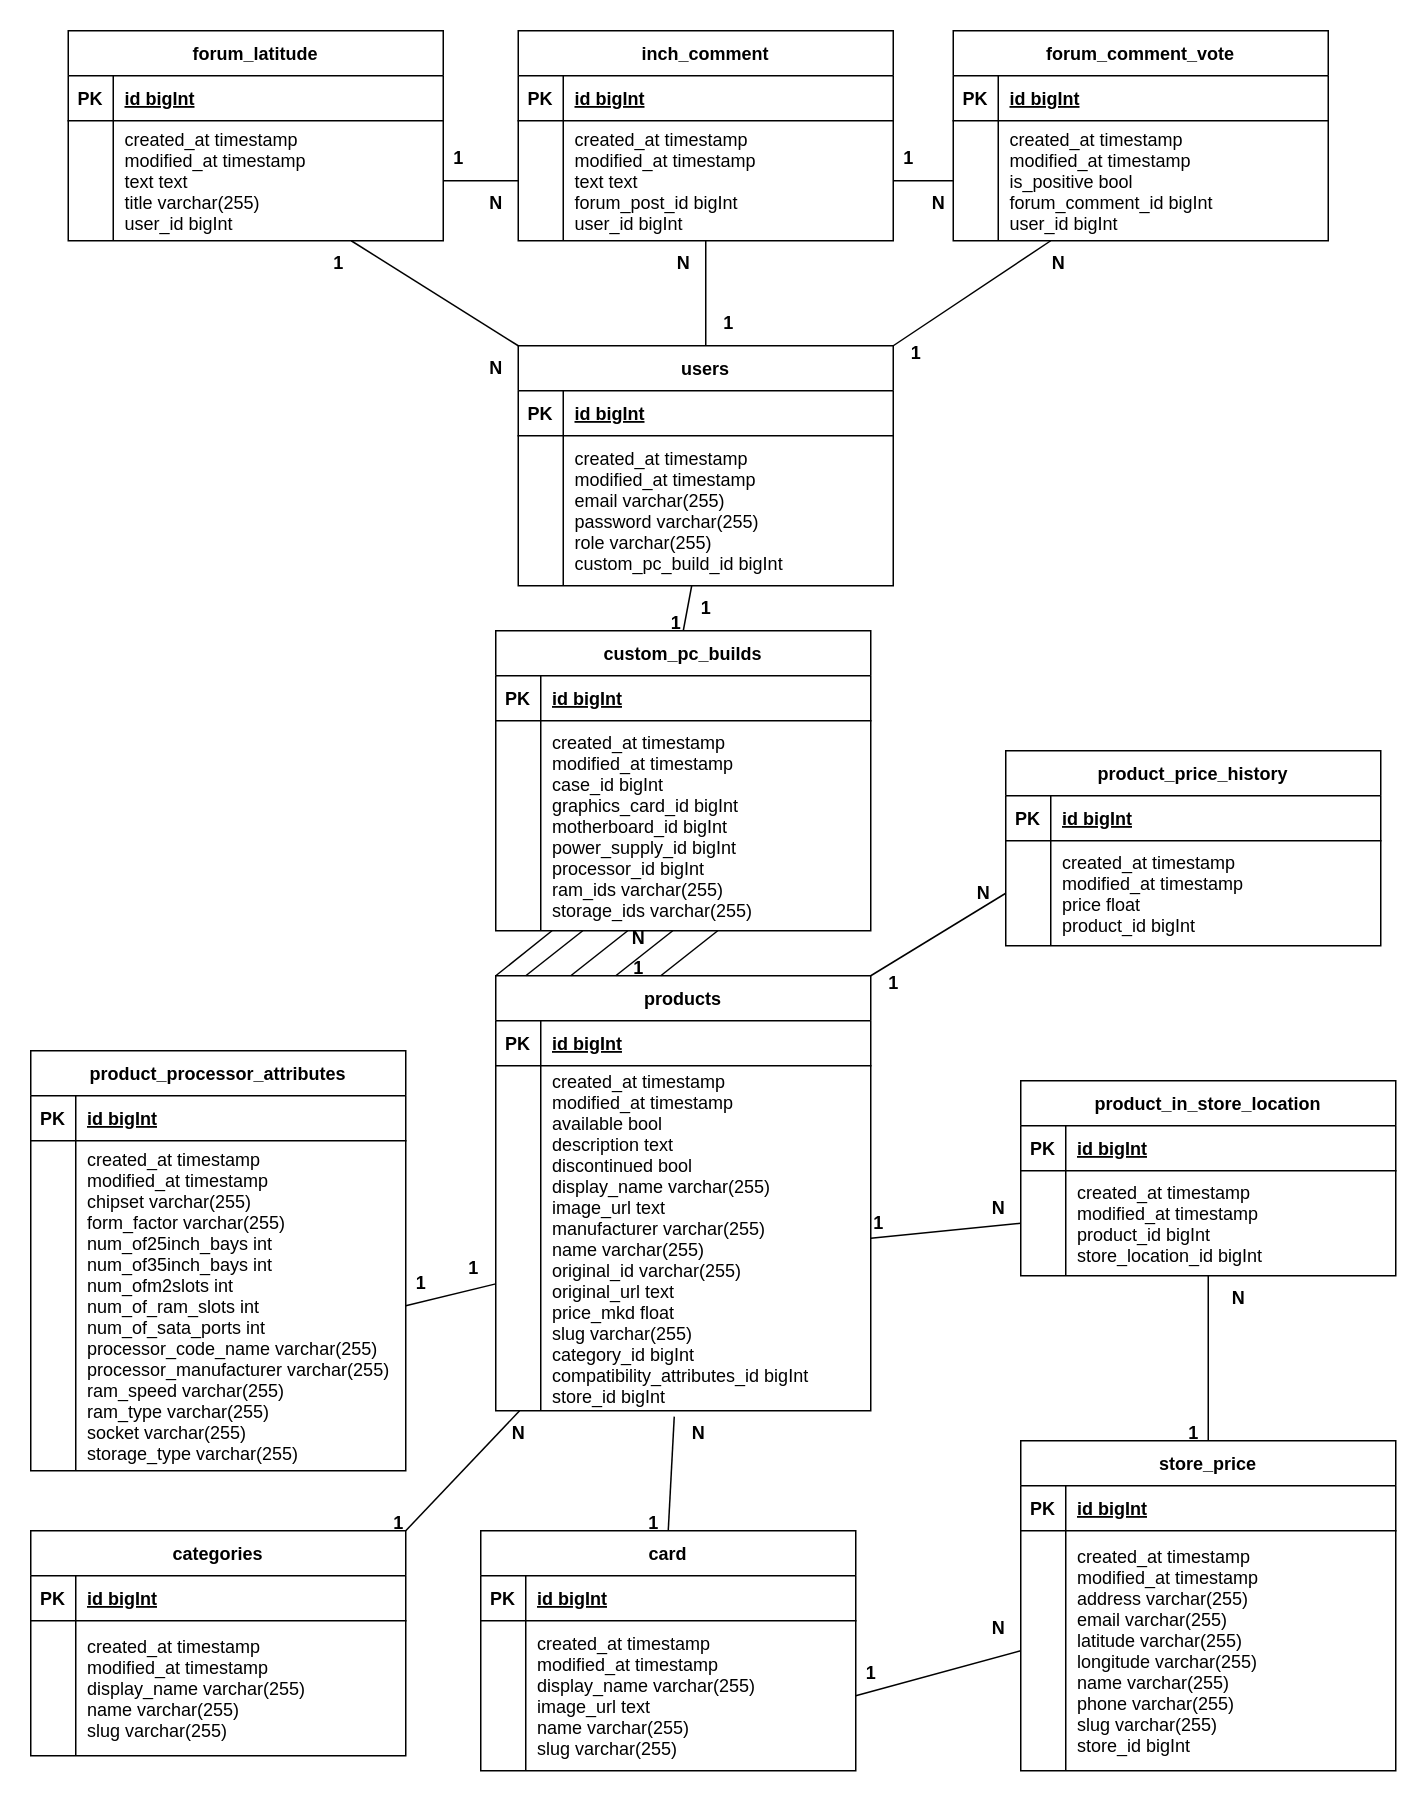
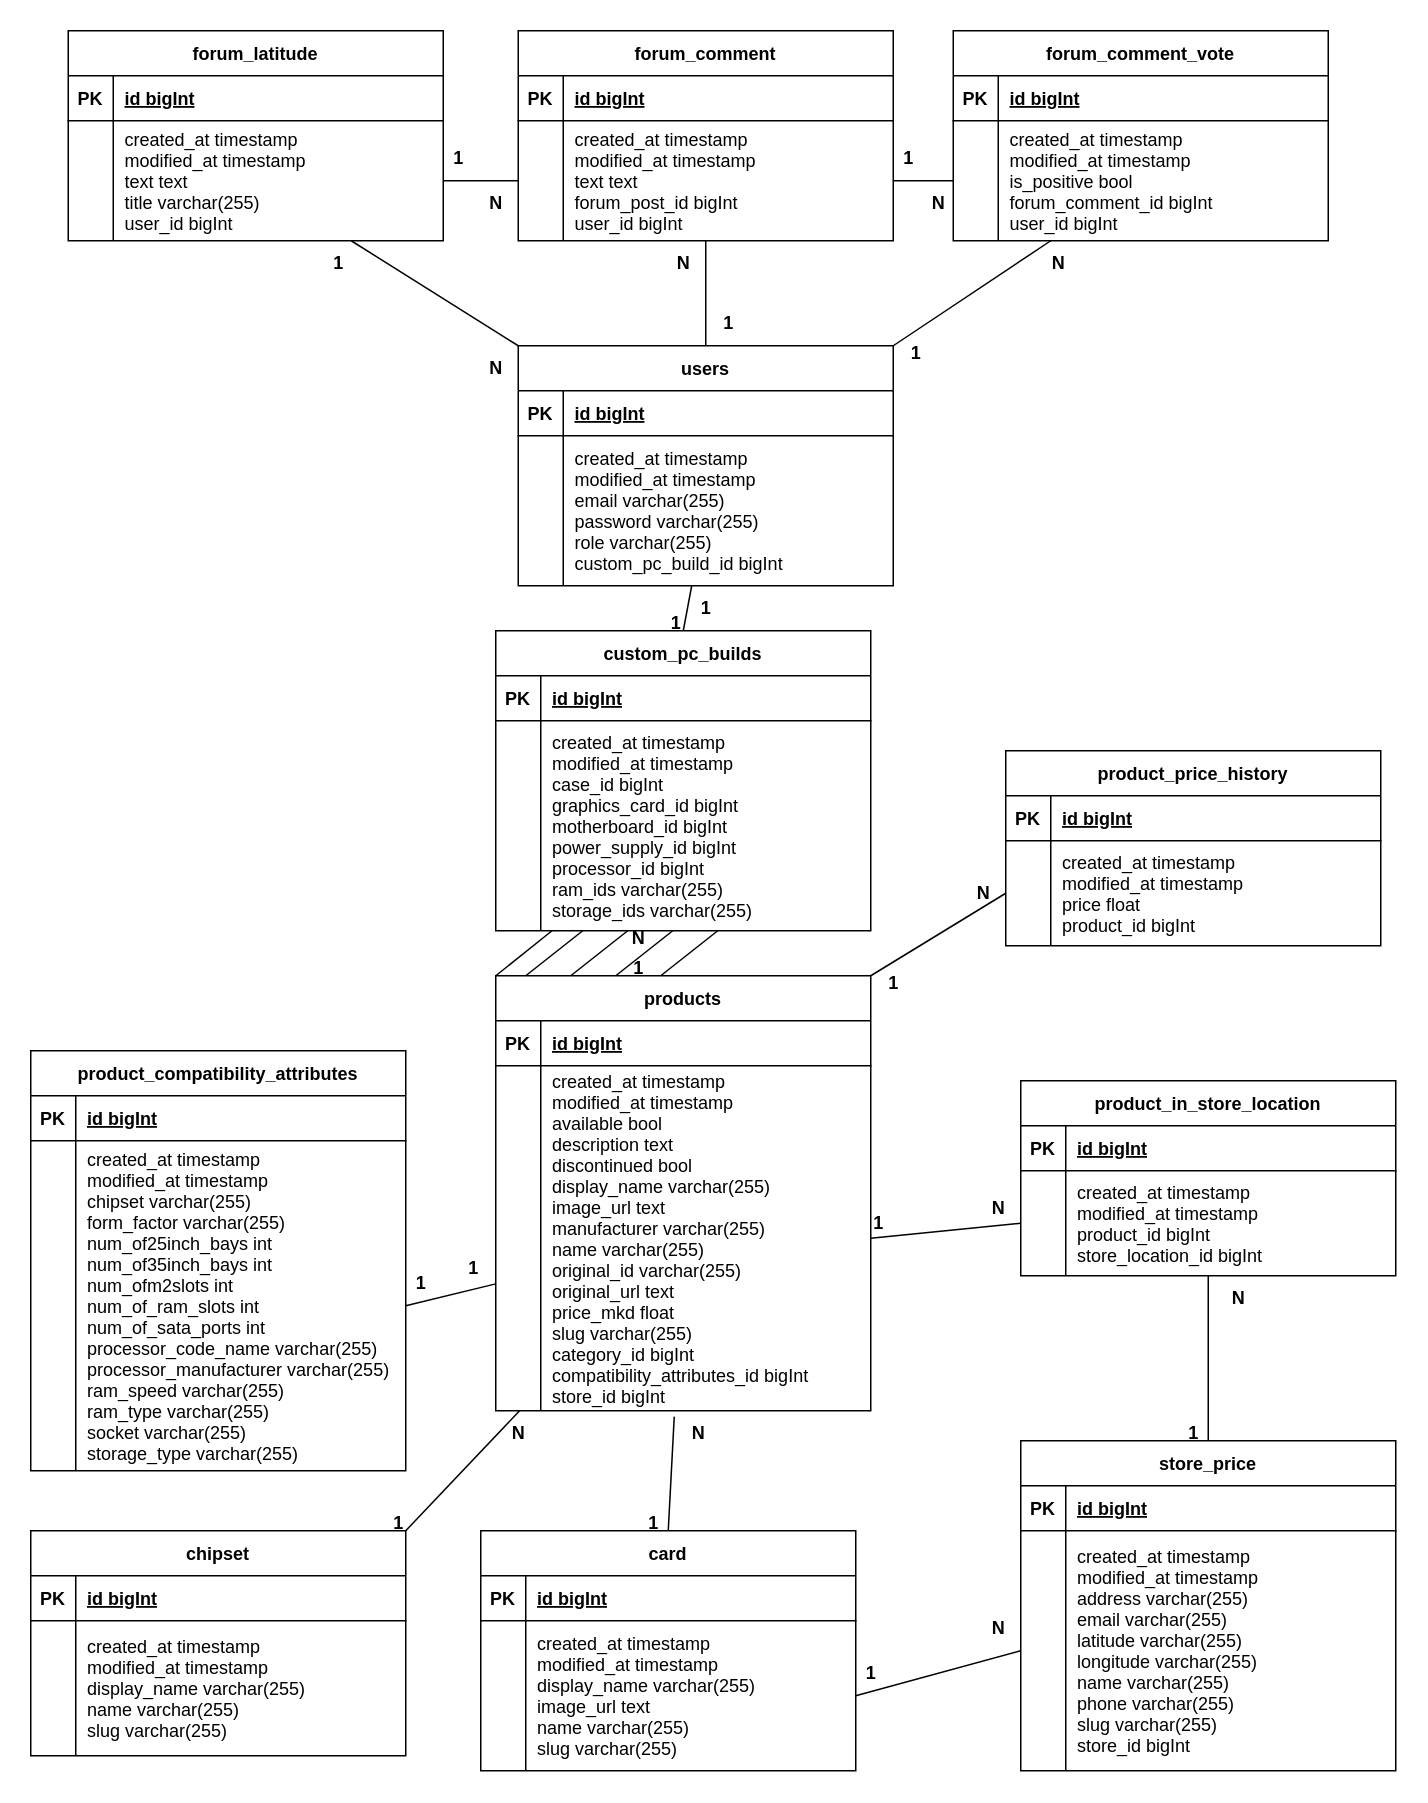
node "inch_comment": label "inch_comment" -> "forum_comment"
node "product_processor_attributes": label "product_processor_attributes" -> "product_compatibility_attributes"
node "categories": label "categories" -> "chipset"
